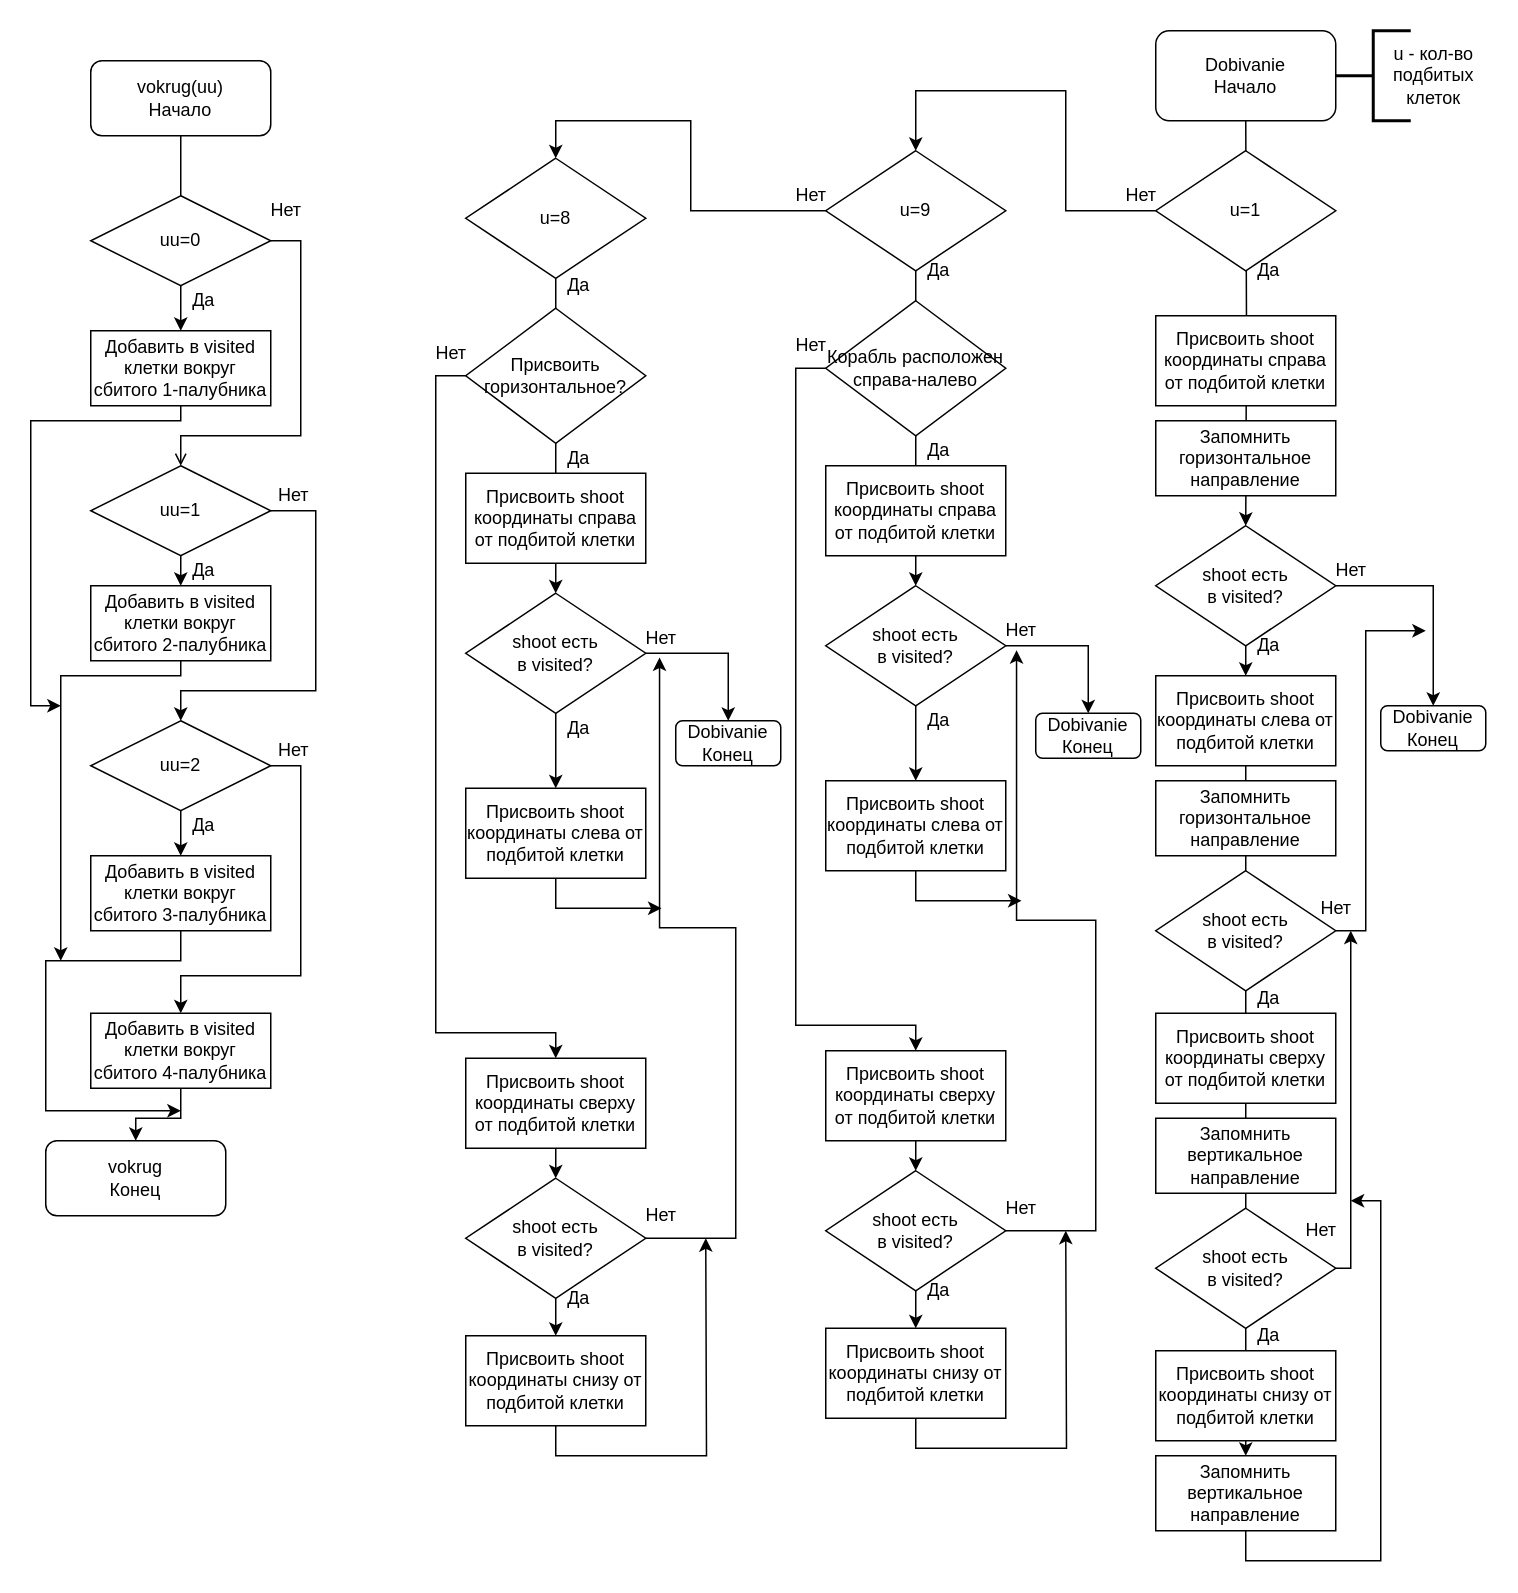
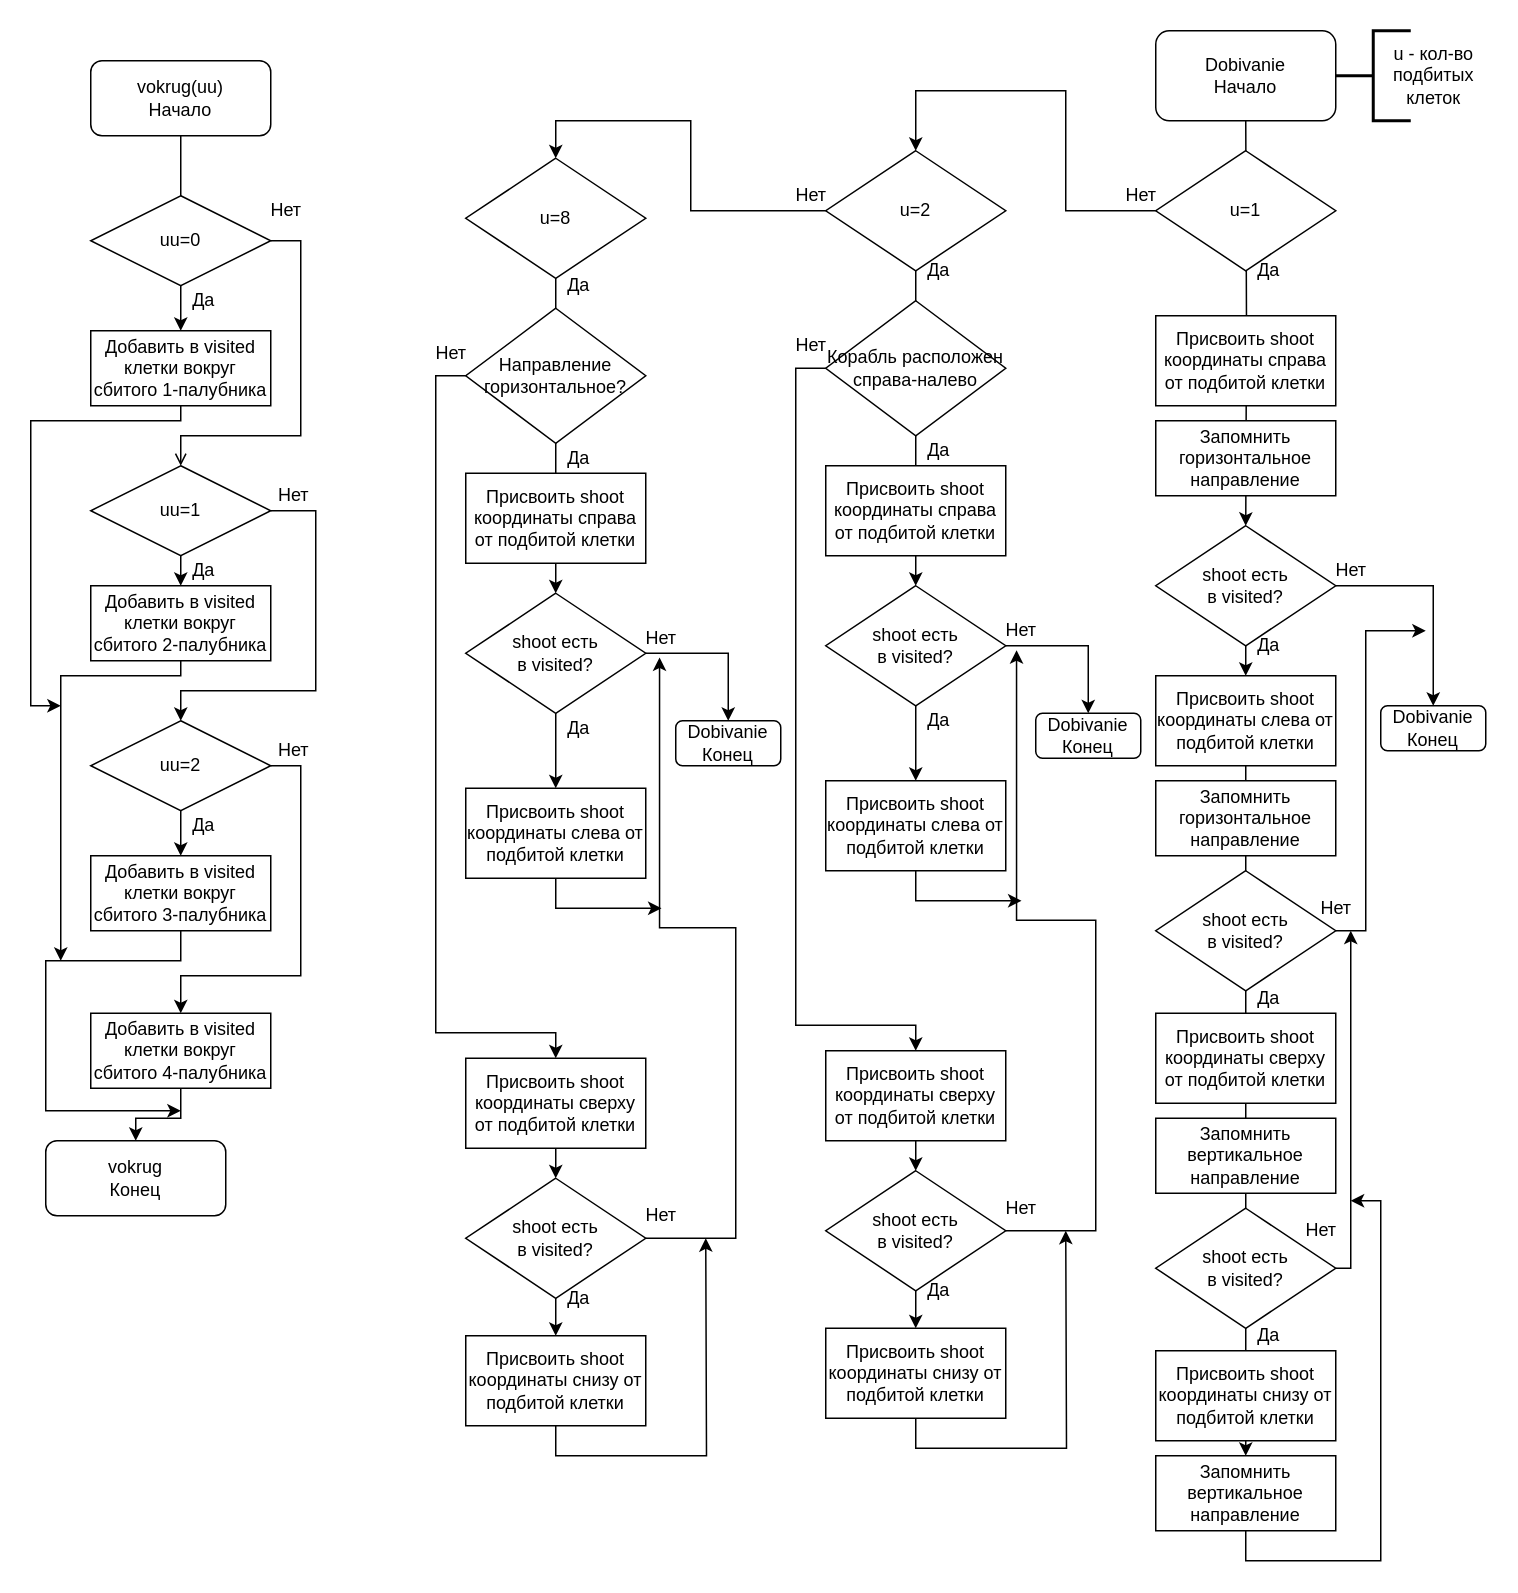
node "u=9": label "u=9" -> "u=2"
node "Присвоить горизонтальное?": label "Присвоить горизонтальное?" -> "Направление горизонтальное?"
